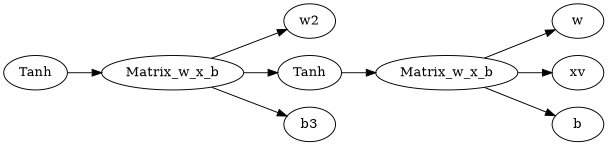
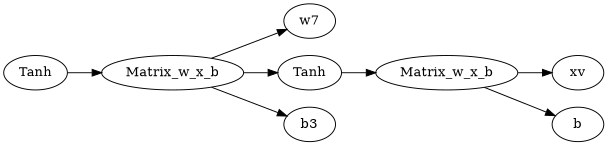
node "w2": label "w2" -> "w7"
node "w": removed
